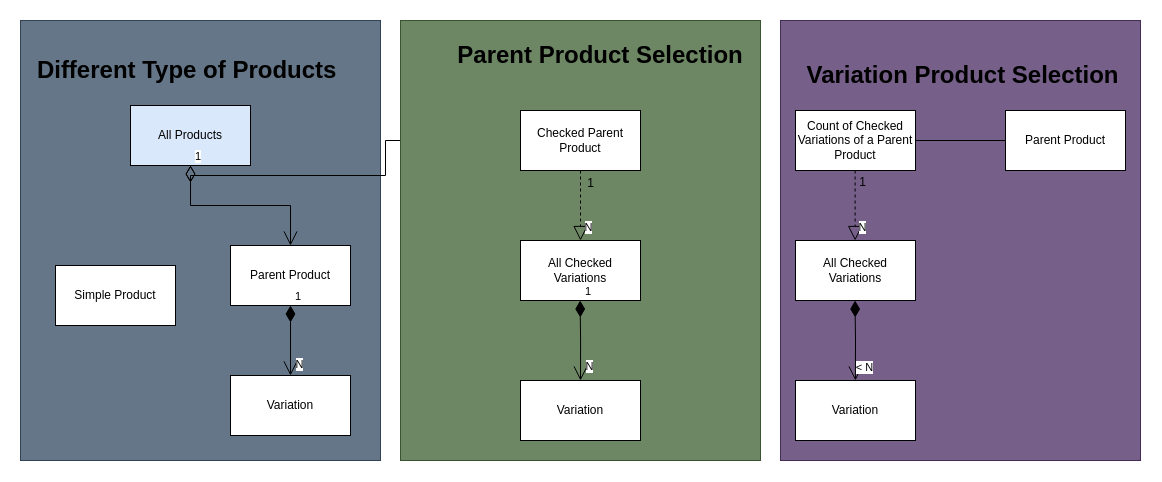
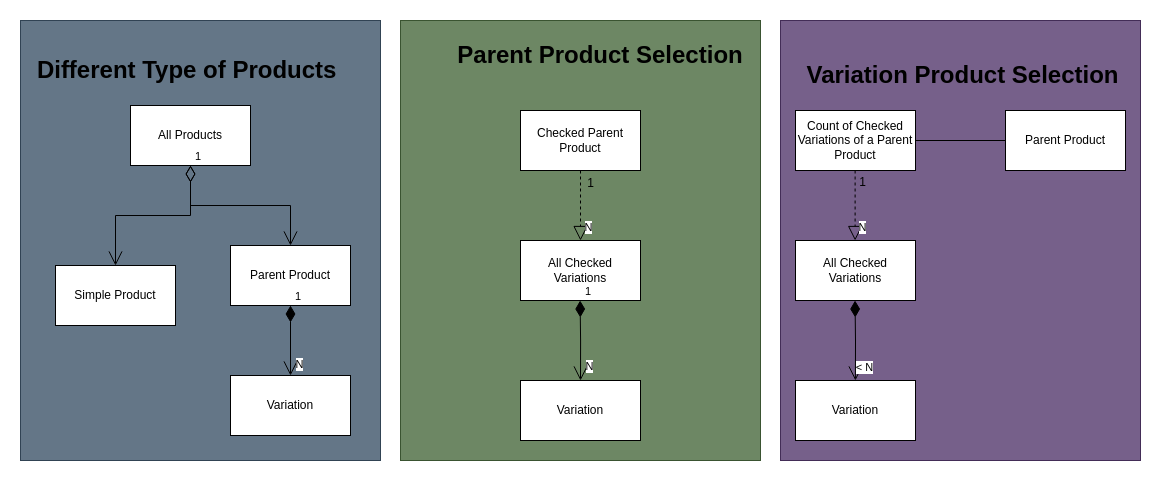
node "All Products": fillcolor #dae8fc -> #ffffff
edge "All Products" -- "Checked Parent Product": now "All Products" -- "Simple Product"
